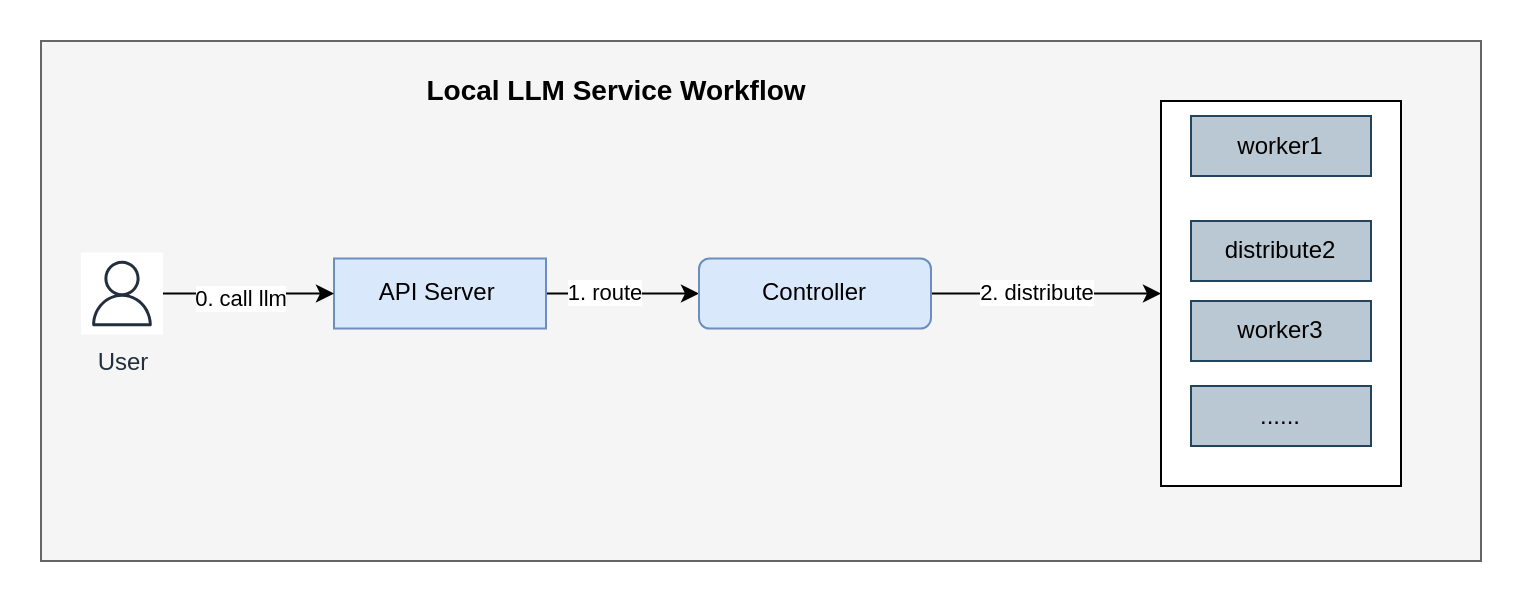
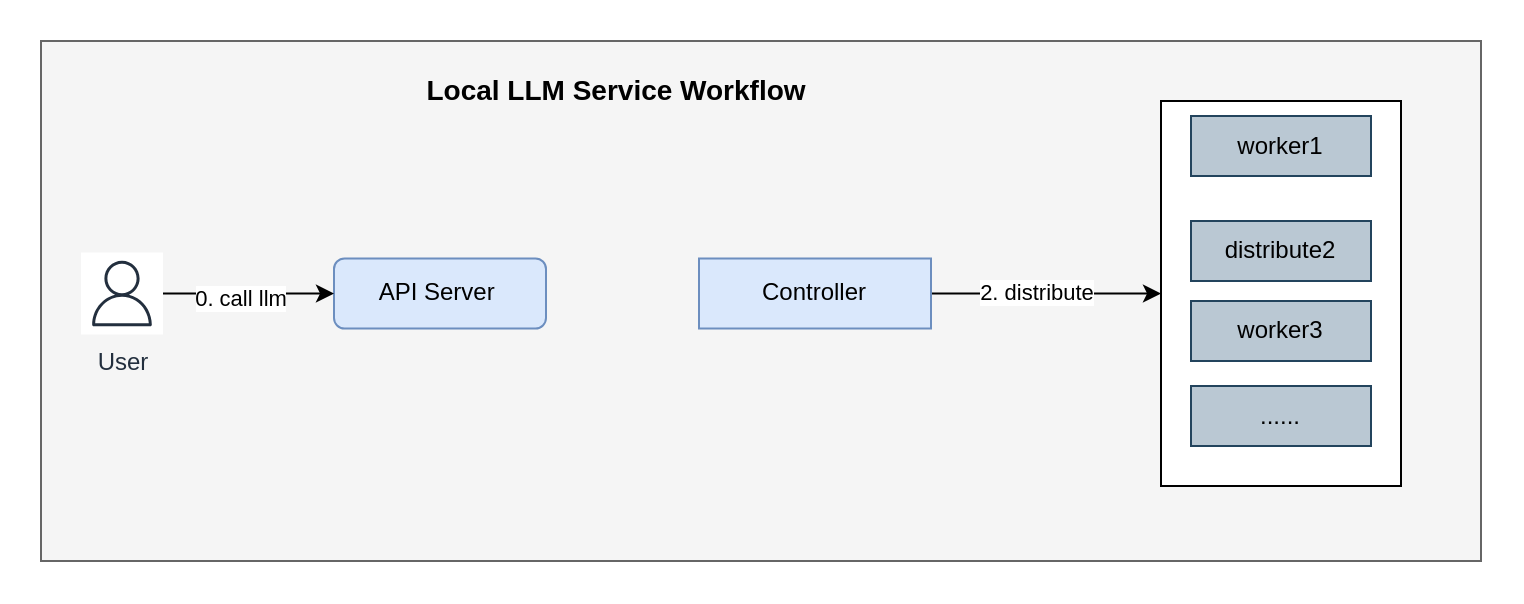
node "API Server": shape rectangle -> rounded rectangle
edge "API Server" -> "Controller": removed, label "1. route"
node "Controller": shape rounded rectangle -> rectangle
